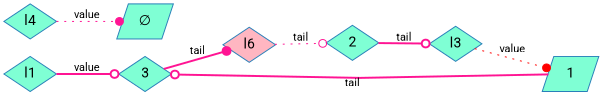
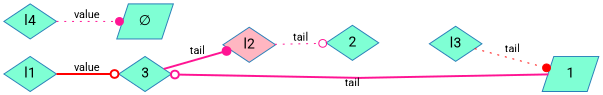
edge "2" -> "l3": removed, label "tail"
node "l6": label "l6" -> "l2"
edge "l3" -> "1": label "value" -> "tail"
edge "l1" -> "3": color deeppink -> red
